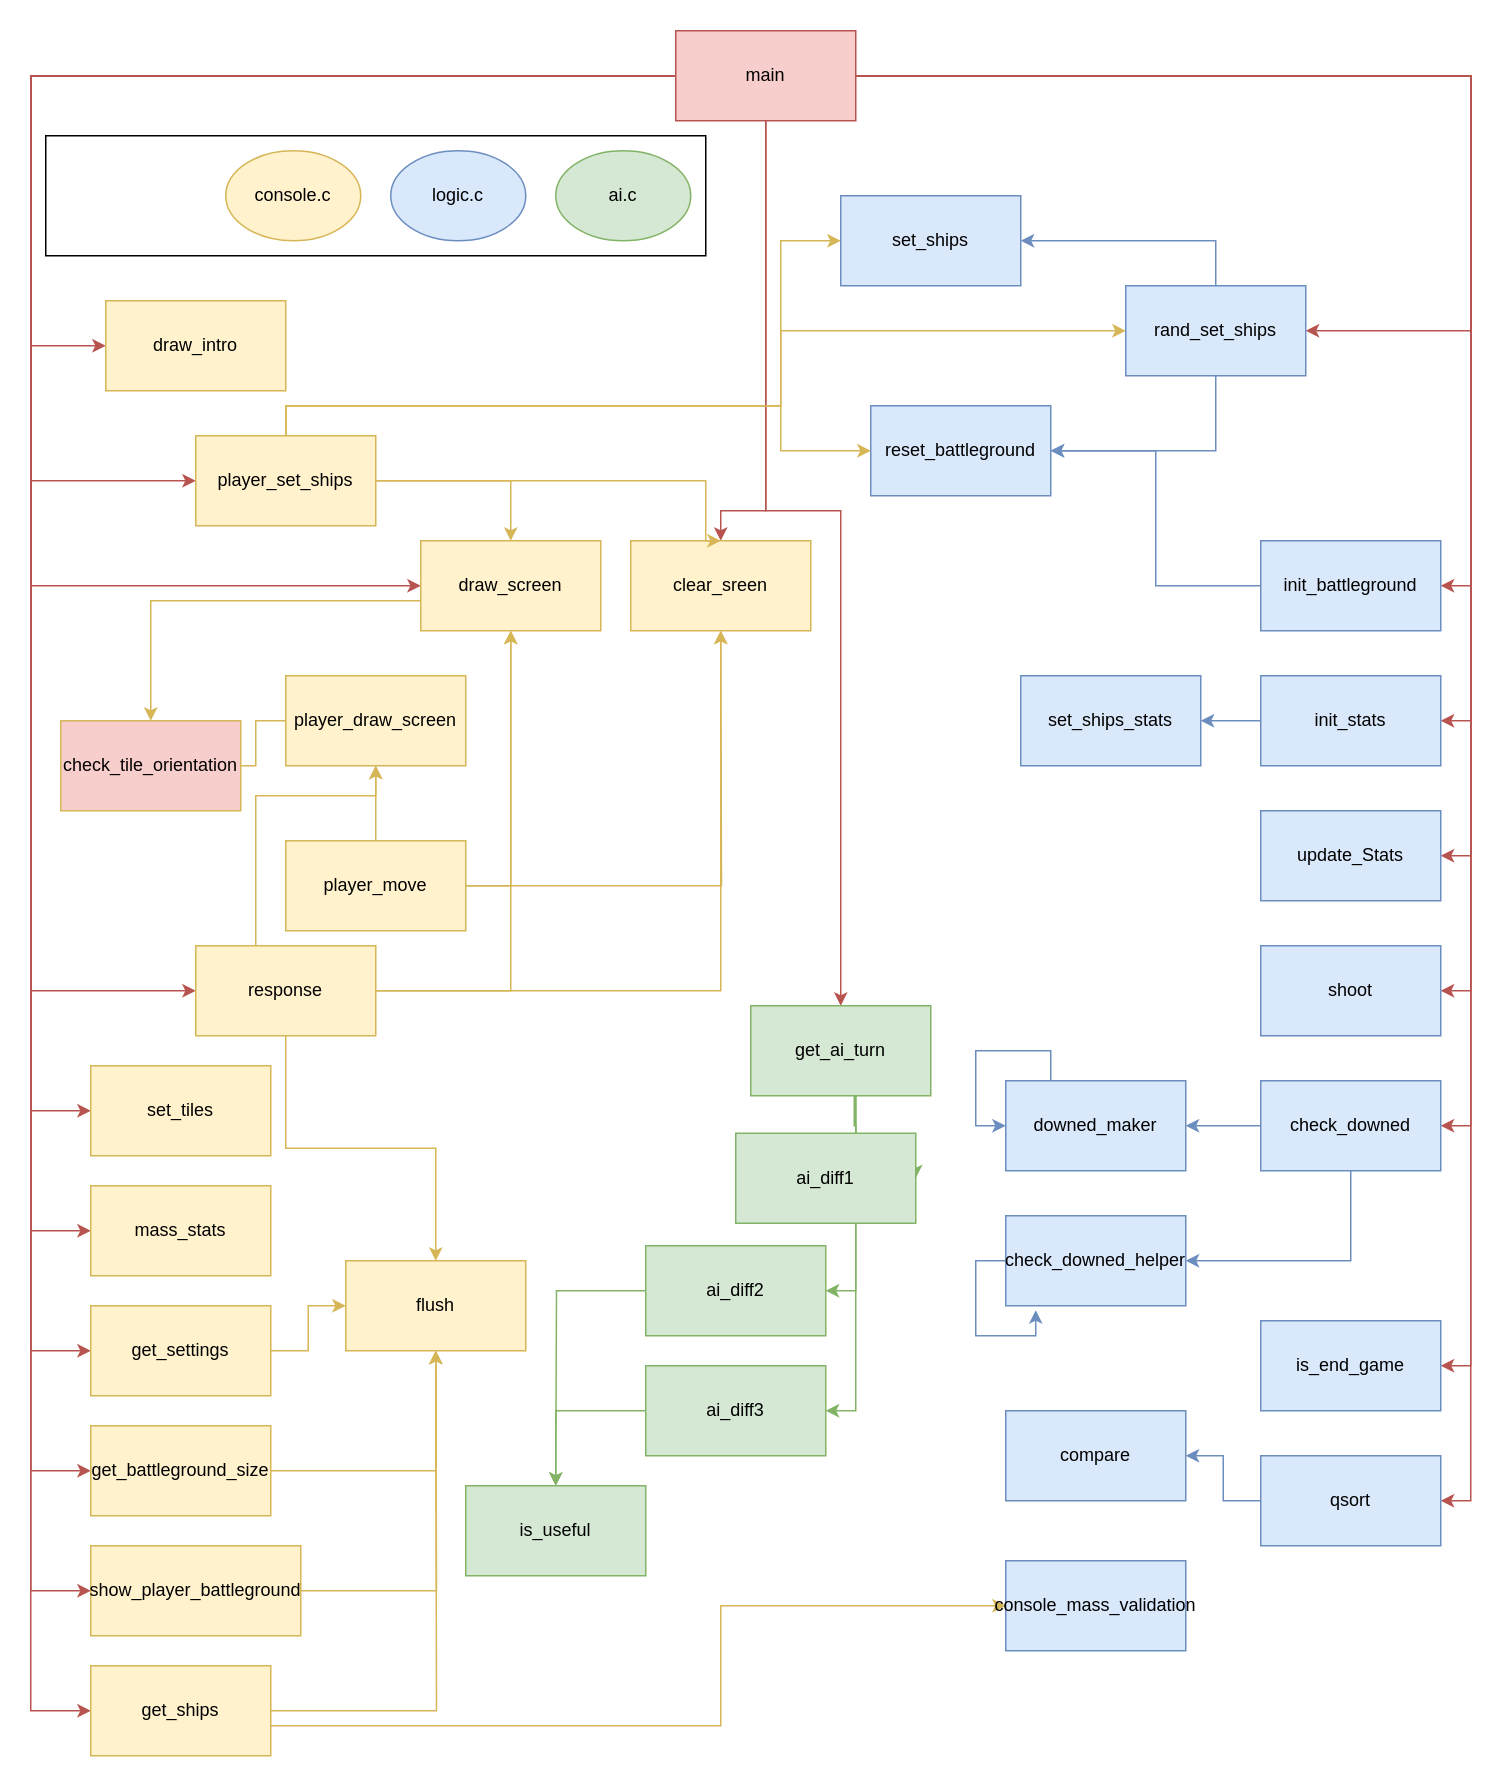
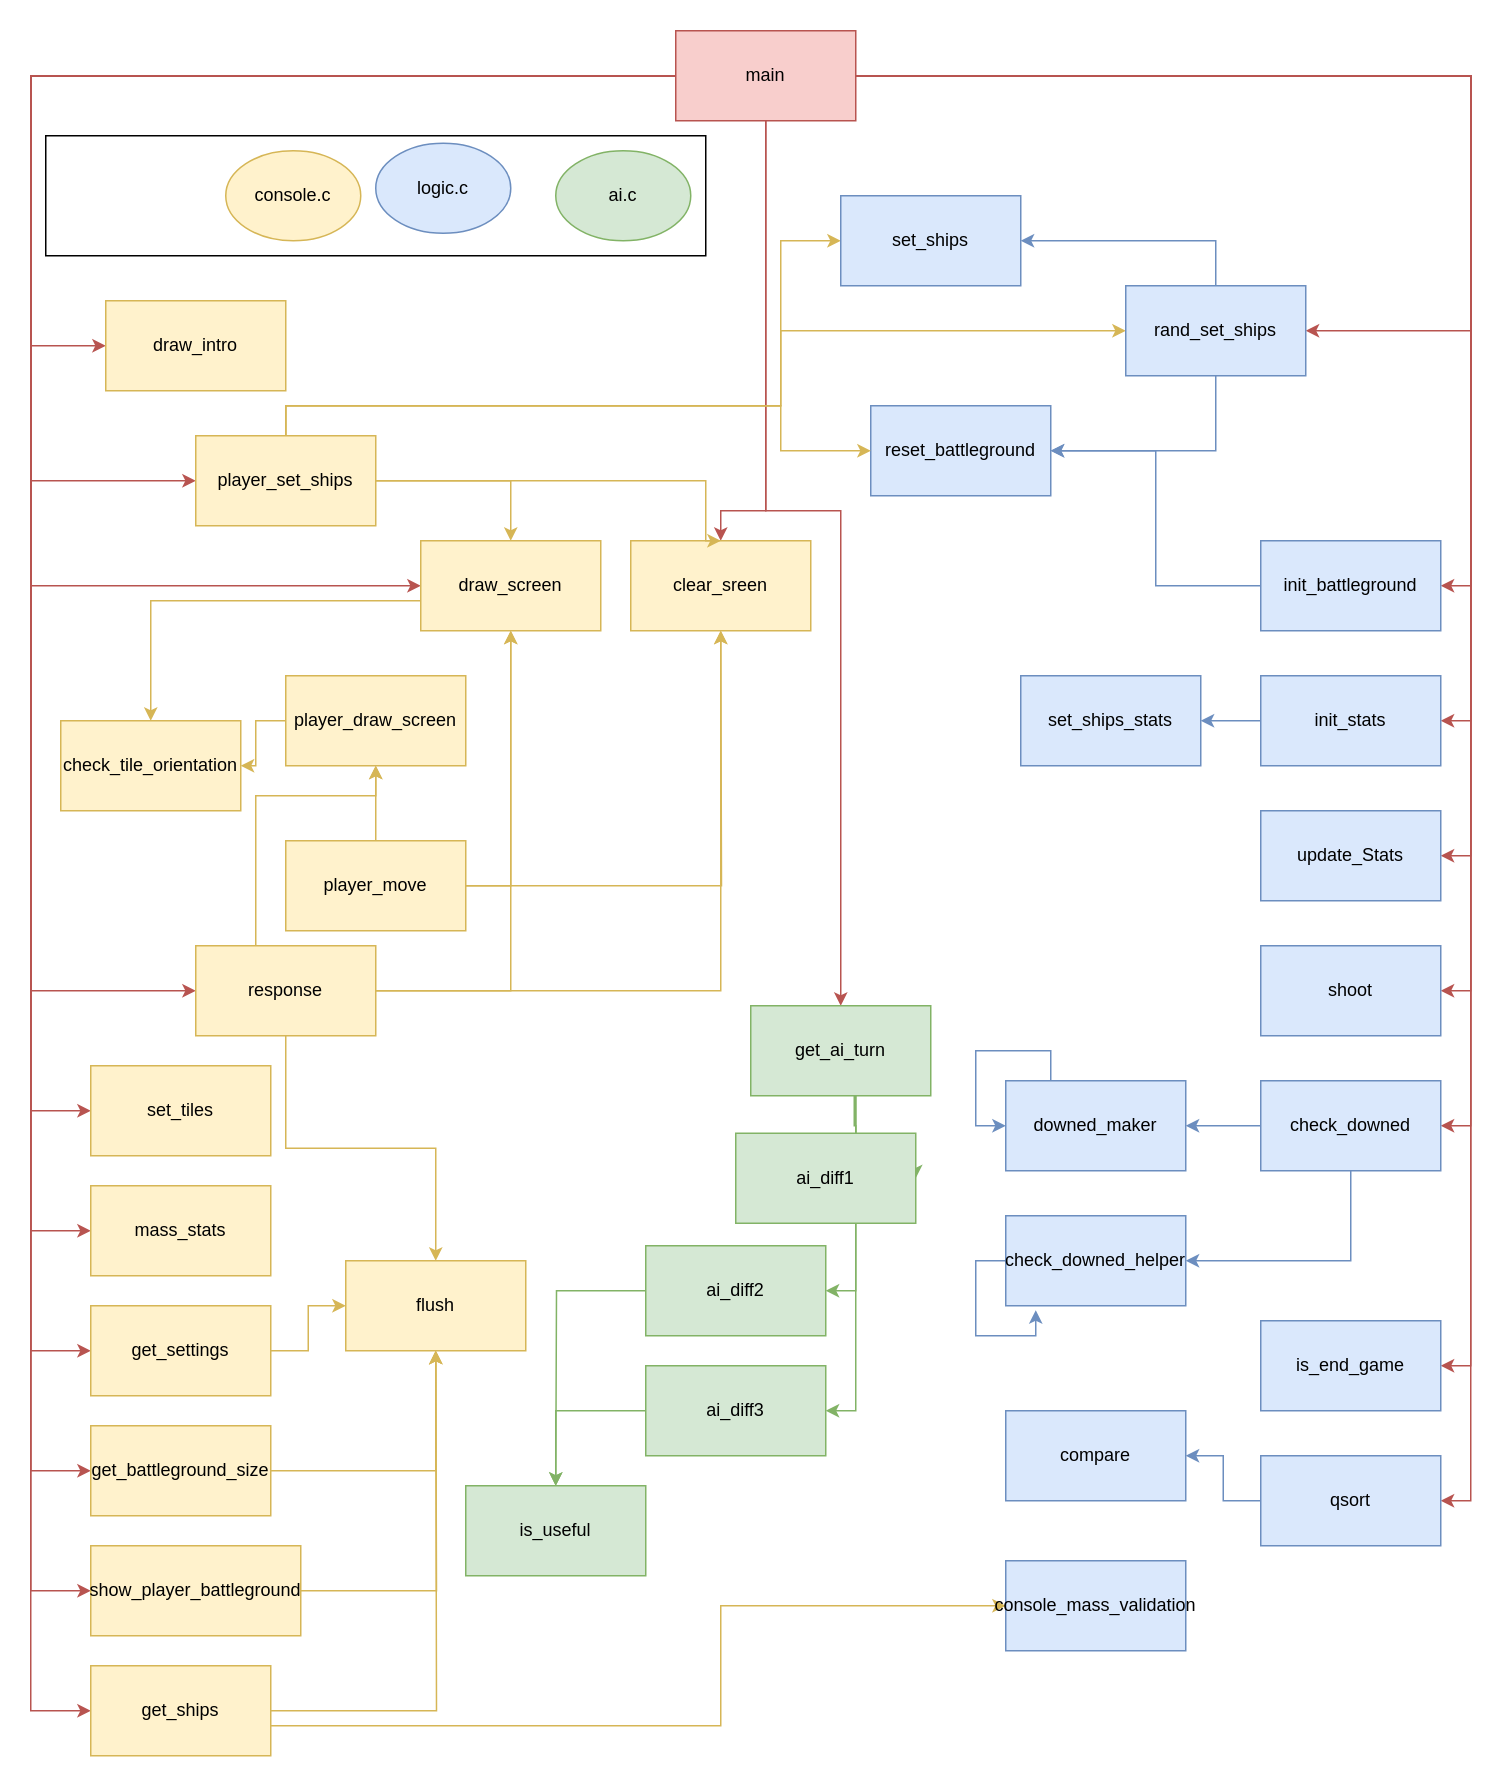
node "logic.c": moved (458, 196) -> (443, 188)
node "check_tile_orientation": fillcolor #f8cecc -> #fff2cc
edge "player_draw_screen" -- "check_tile_orientation": arrowhead none -> classic
